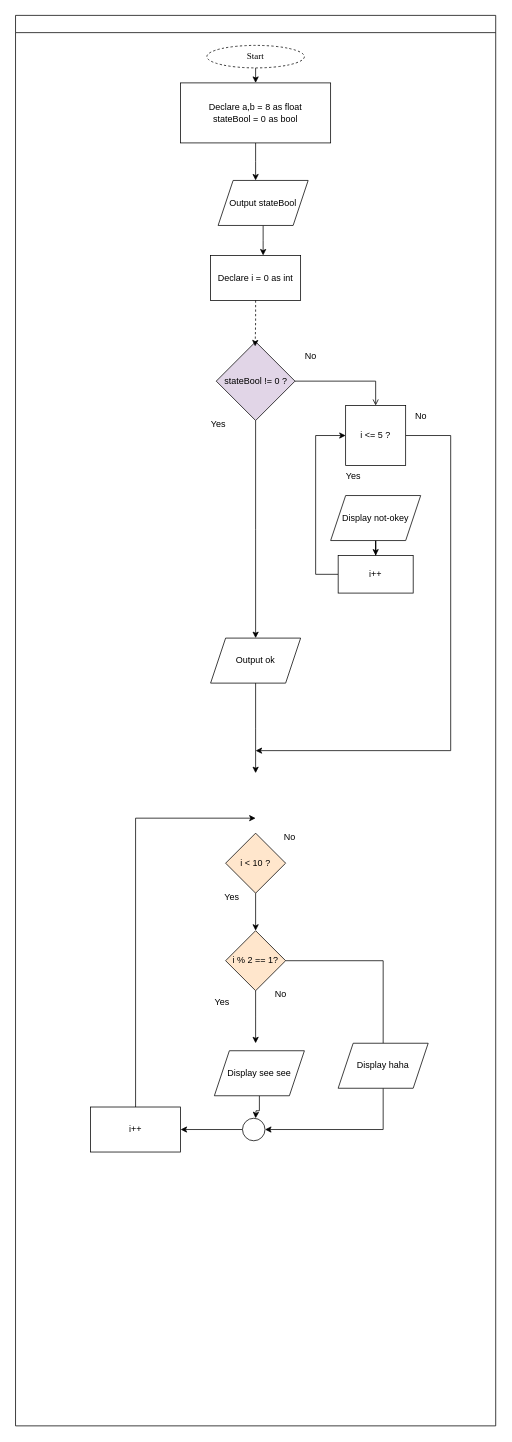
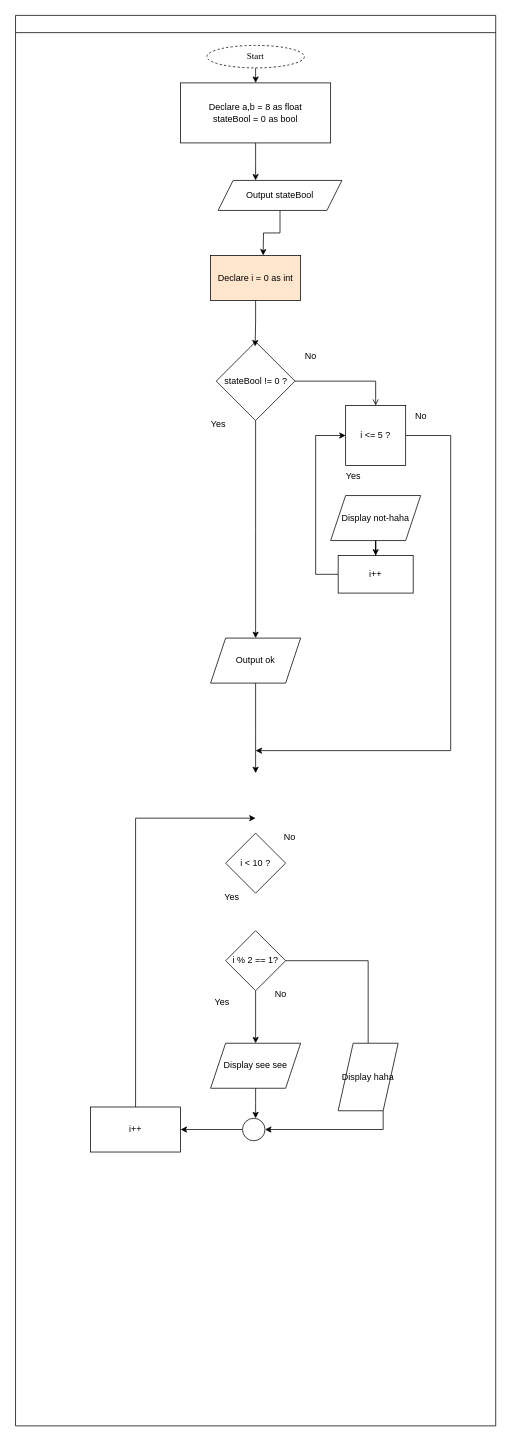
node "Output stateBool": size 90x45 -> 124x30
node "Declare i = 0 as int": fillcolor #ffffff -> #ffe6cc
edge "Declare i = 0 as int" -> "stateBool != 0 ?": style dashed -> solid
node "stateBool != 0 ?": fillcolor #e1d5e7 -> #ffffff
node "Display not-okey": label "Display not-okey" -> "Display not-haha"
node "i < 10 ?": fillcolor #ffe6cc -> #ffffff
edge "i < 10 ?" -> "i % 2 == 1?": removed
node "i % 2 == 1?": fillcolor #ffe6cc -> #ffffff
node "Display haha": size 90x45 -> 60x68
node "Display see see": moved (259, 1073) -> (255, 1065)
